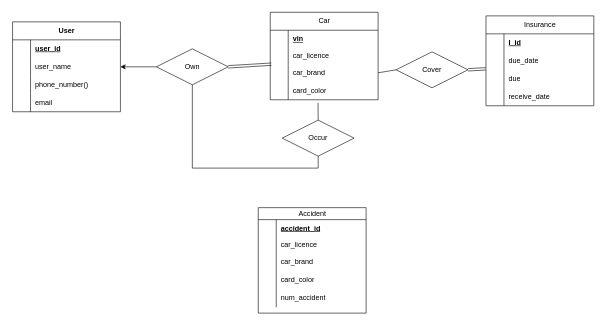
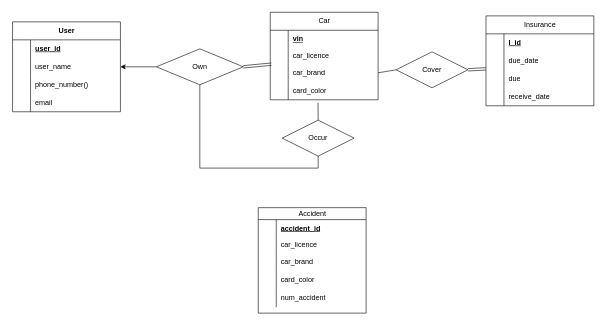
node "Own": size 72x36 -> 87x36
